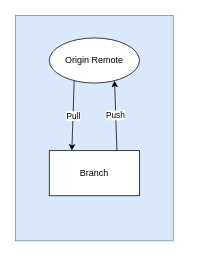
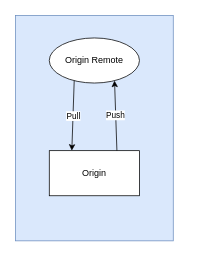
node "Branch": label "Branch" -> "Origin"
